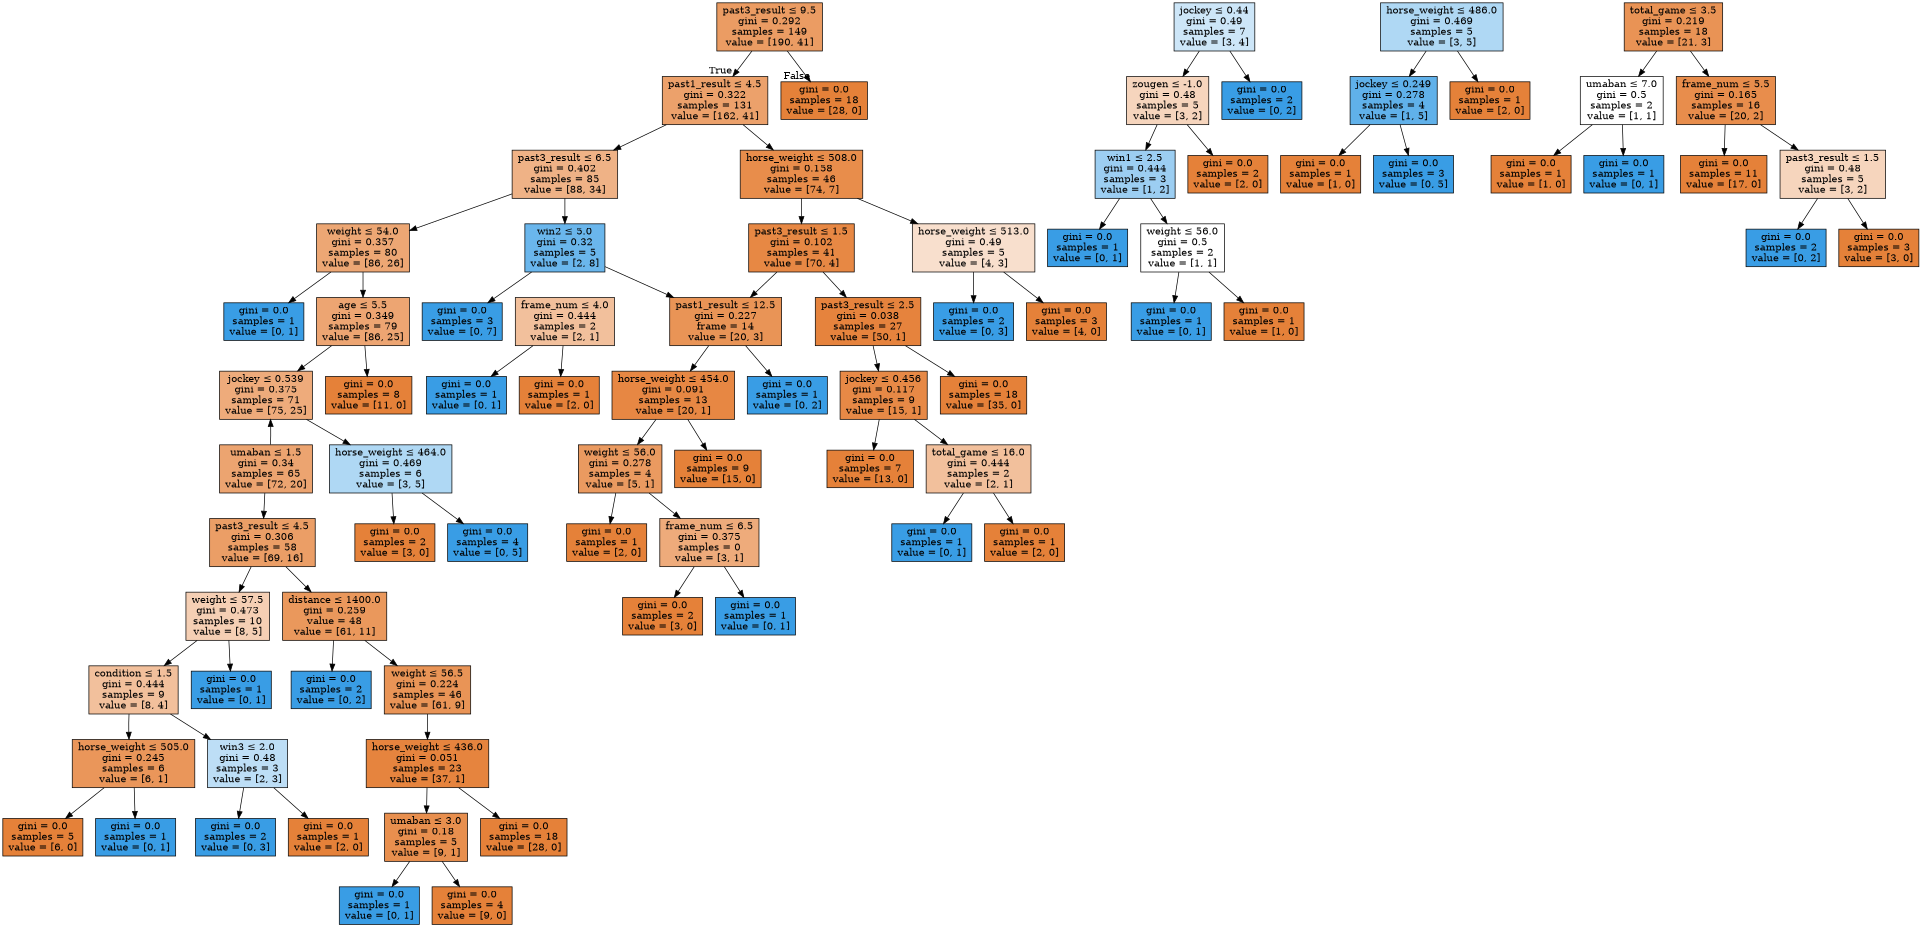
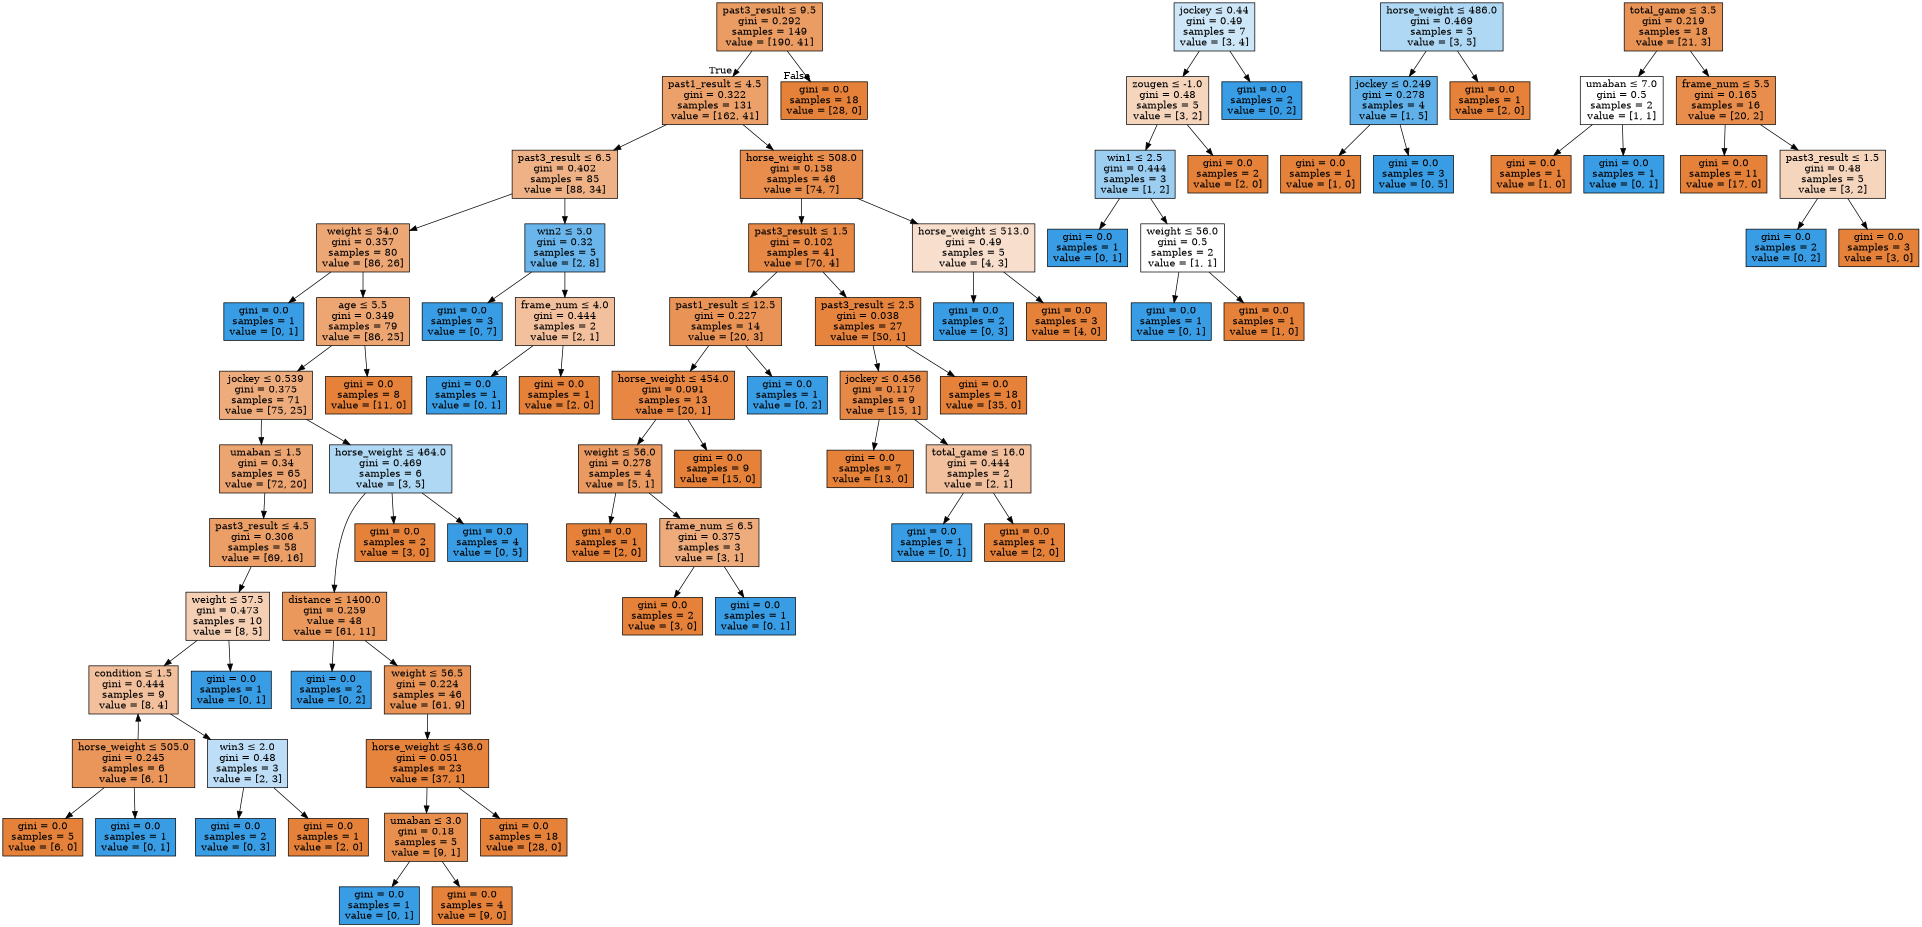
edge "win2 ≤ 5.0" -> "past1_result ≤ 12.5": now "win2 ≤ 5.0" -> "frame_num ≤ 4.0"
node "past1_result ≤ 12.5": text "frame = 14" -> "samples = 14"
edge "umaban ≤ 1.5" -> "jockey ≤ 0.539": reversed
node "frame_num ≤ 6.5": text "samples = 0" -> "samples = 3"
edge "past3_result ≤ 4.5" -> "distance ≤ 1400.0": now "horse_weight ≤ 464.0" -> "distance ≤ 1400.0"
edge "condition ≤ 1.5" -> "horse_weight ≤ 505.0": reversed
